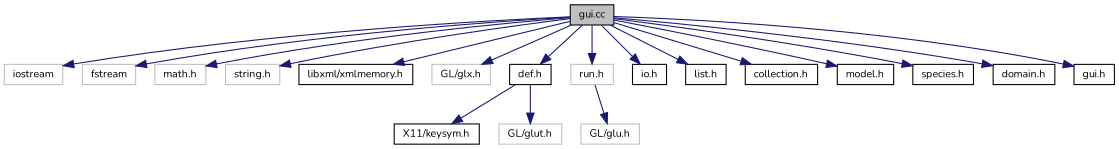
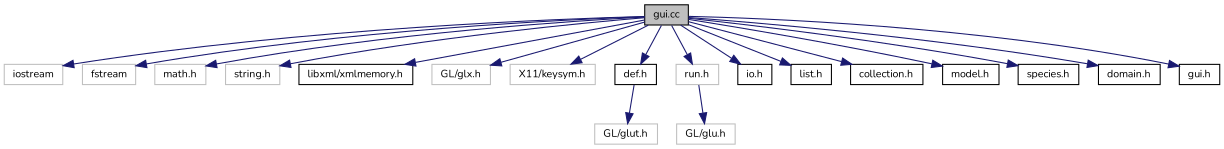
edge "def.h" -> "X11/keysym.h": now "gui.cc" -> "X11/keysym.h"
node "X11/keysym.h": color black -> grey75
